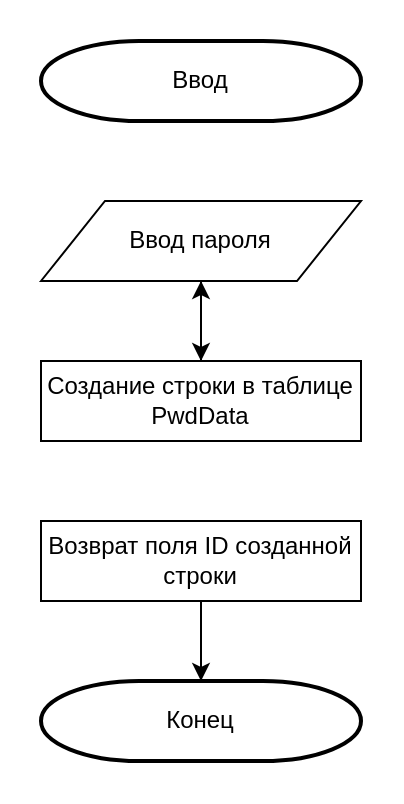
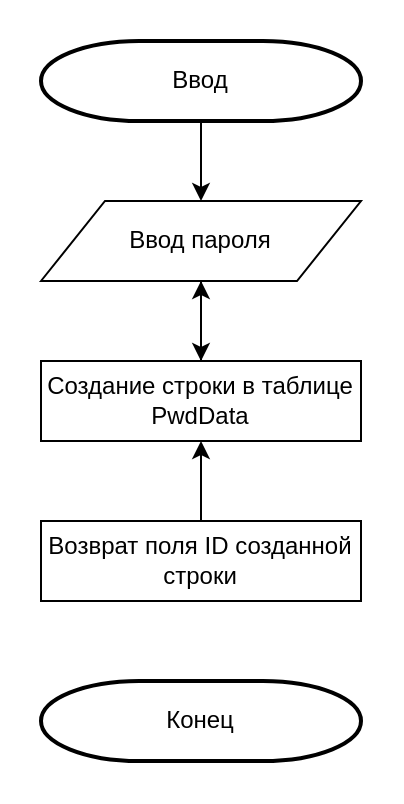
edge "Ввод" -> "Ввод пароля": added
edge "Возврат поля ID созданной строки" -> "Конец": now "Возврат поля ID созданной строки" -> "Создание строки в таблице PwdData"
